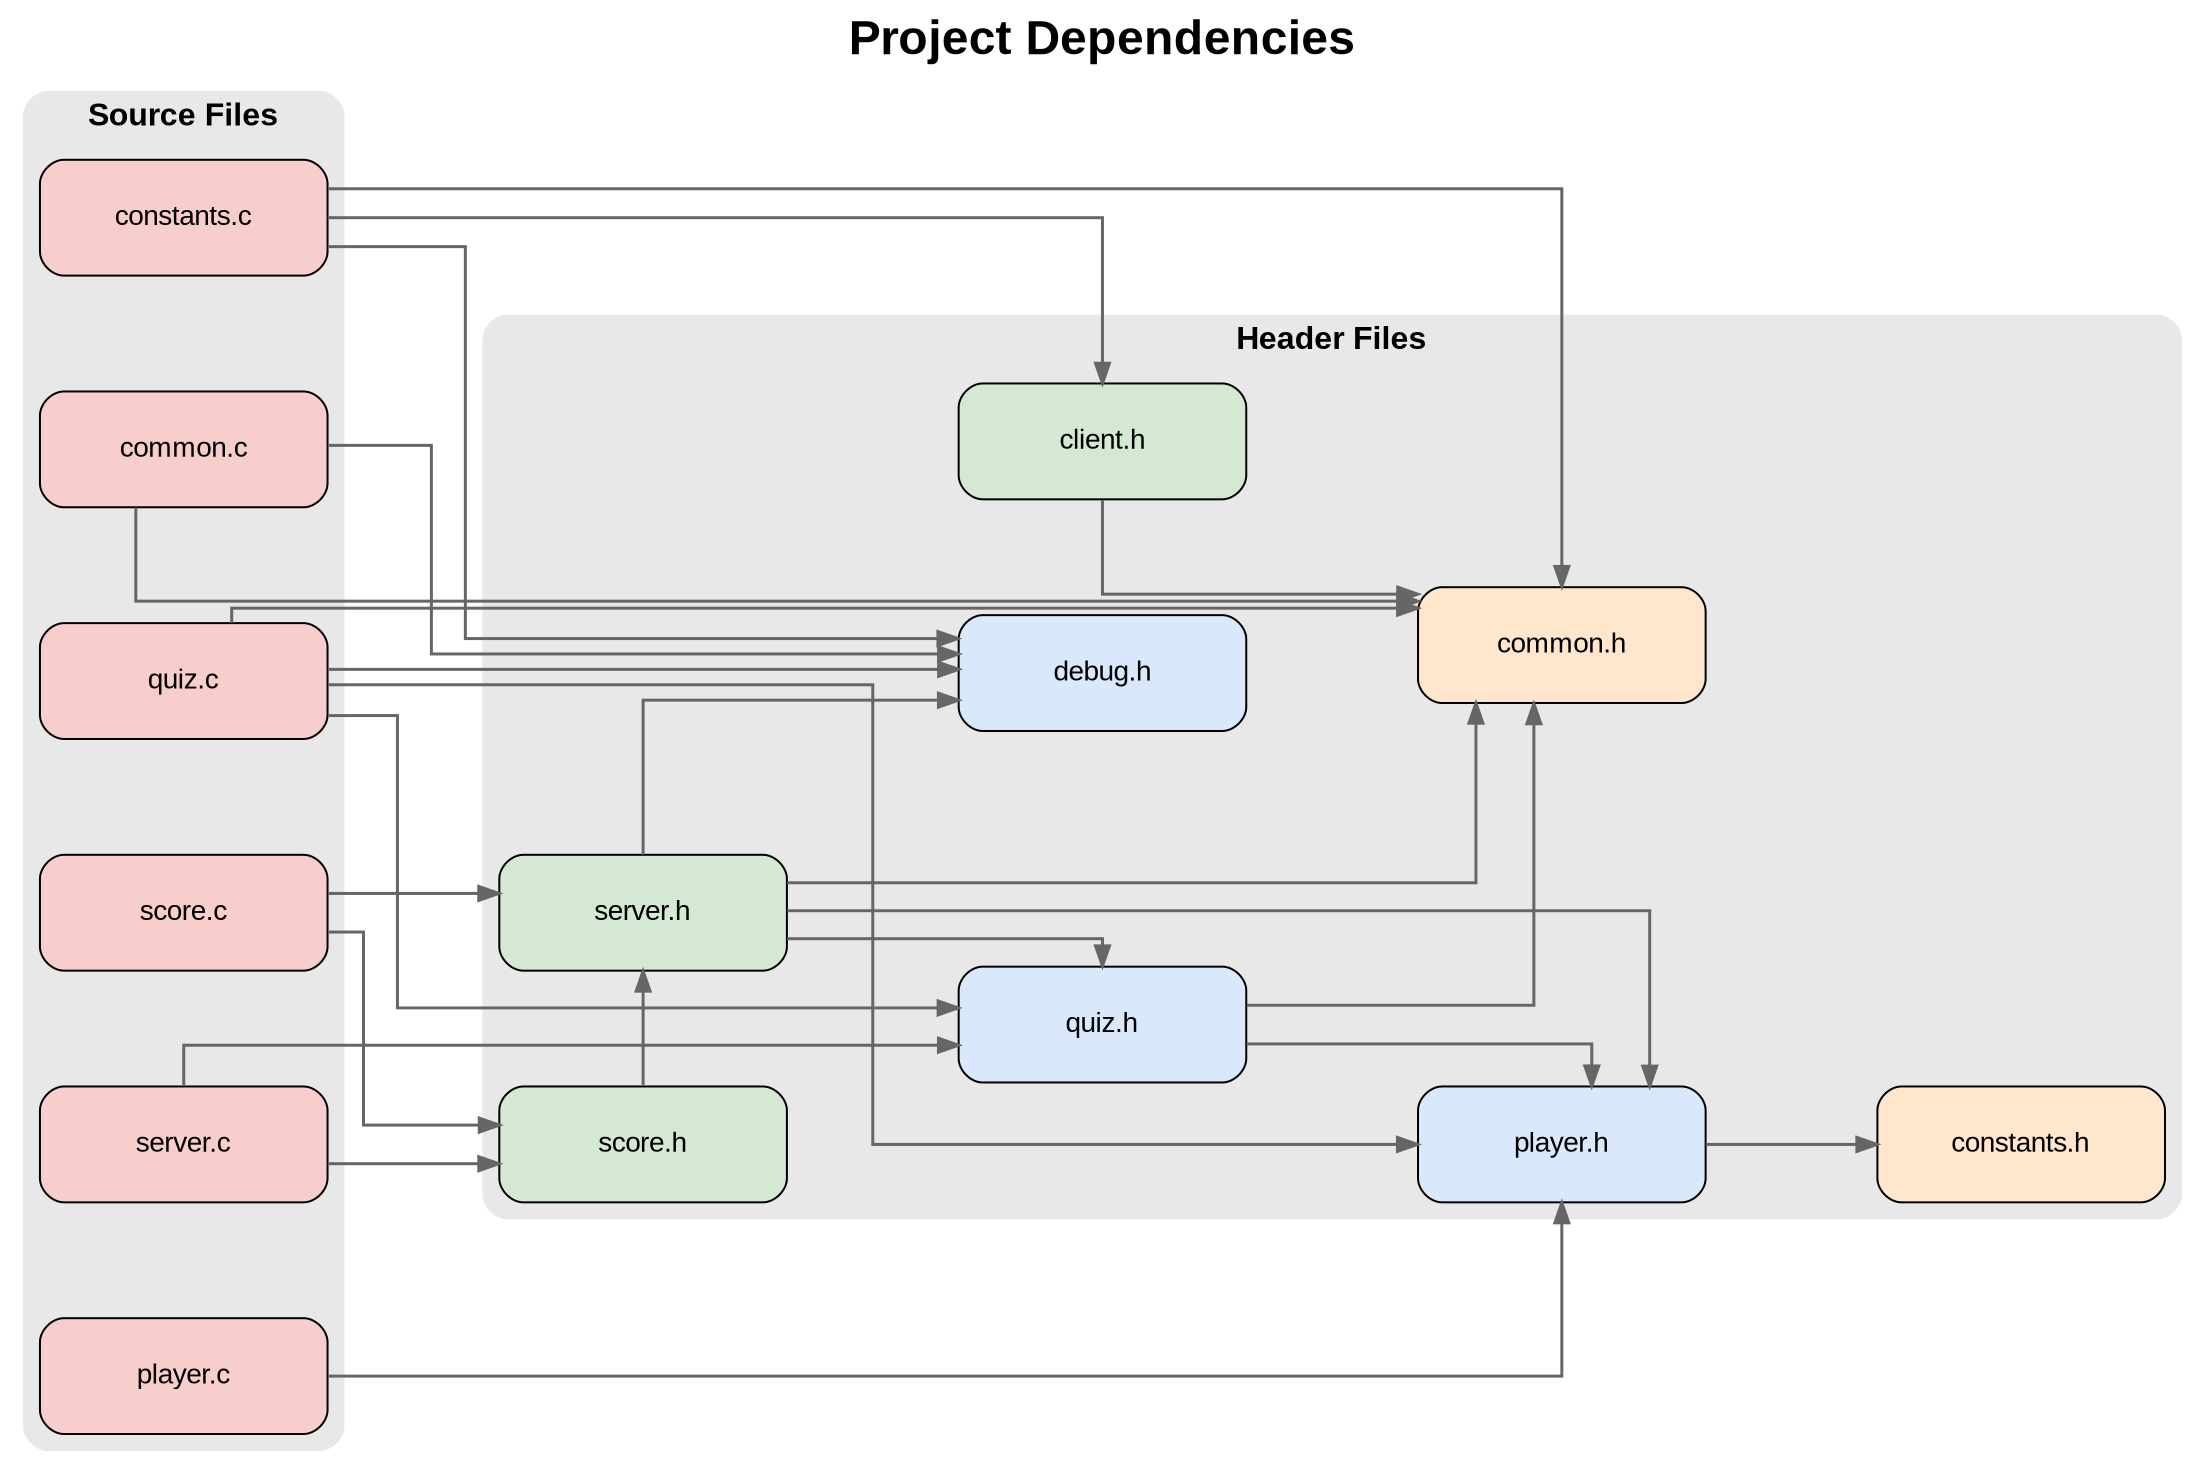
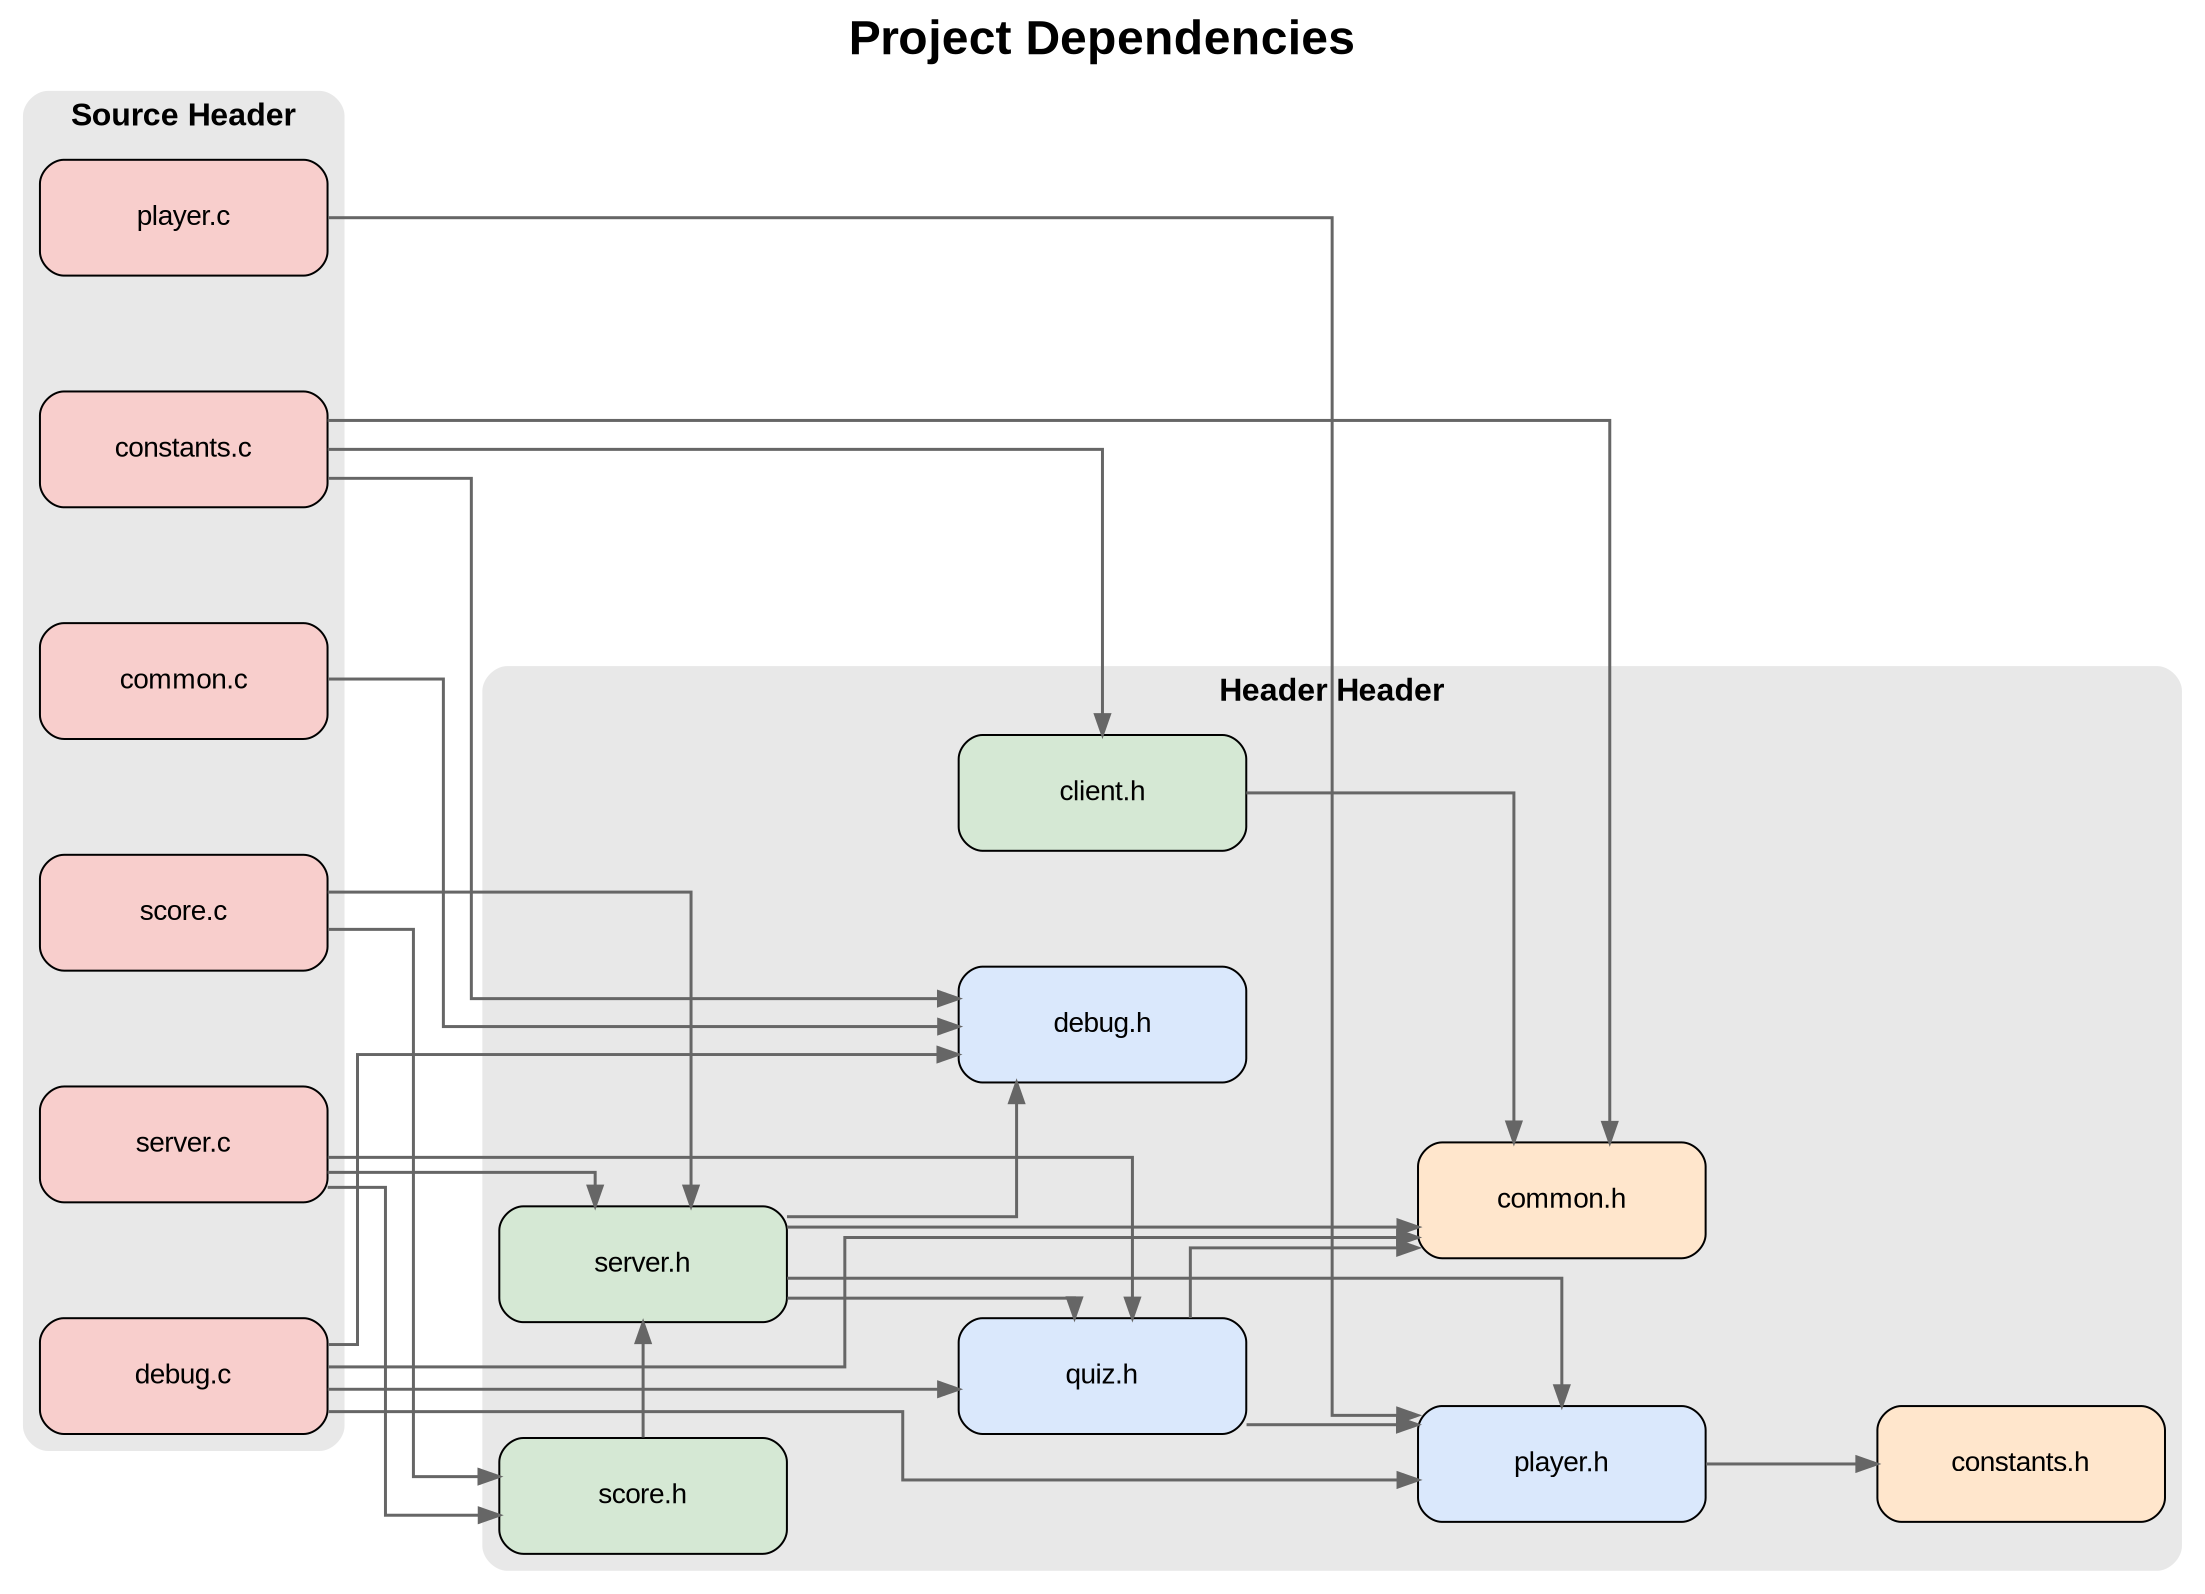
cluster "Source Files": label "Source Files" -> "Source Header"
cluster "Header Files": label "Header Files" -> "Header Header"
edge "common.c" -> "common.h": removed
node "quiz.c": label "quiz.c" -> "debug.c"
edge "server.c" -> "server.h": added
